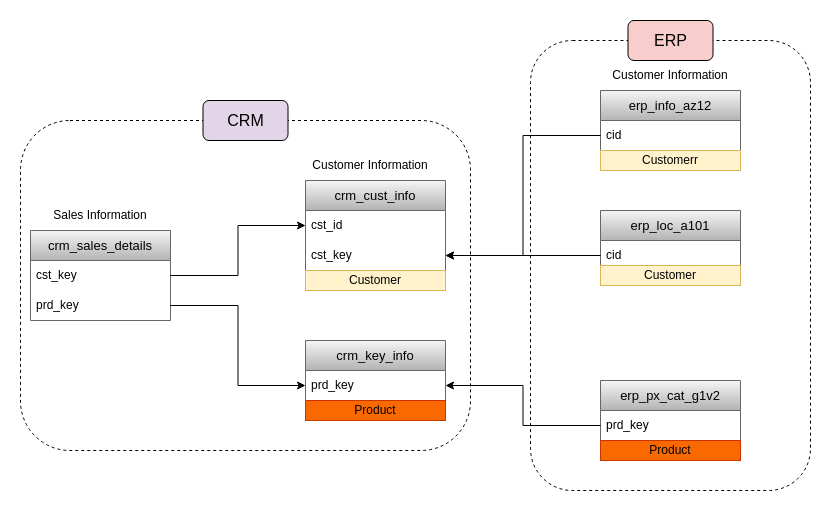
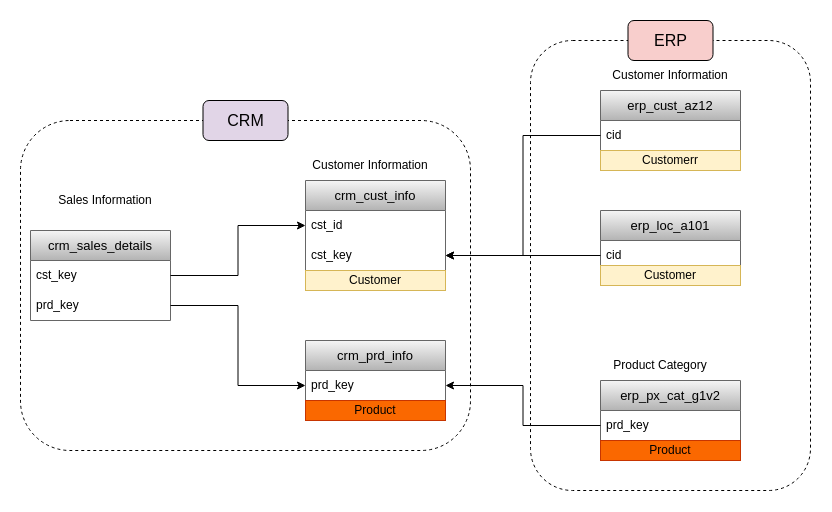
node "erp_info_az12": label "erp_info_az12" -> "erp_cust_az12"
node "Sales Information": moved (101, 216) -> (106, 201)
node "crm_key_info": label "crm_key_info" -> "crm_prd_info"
node "Product Category": added
